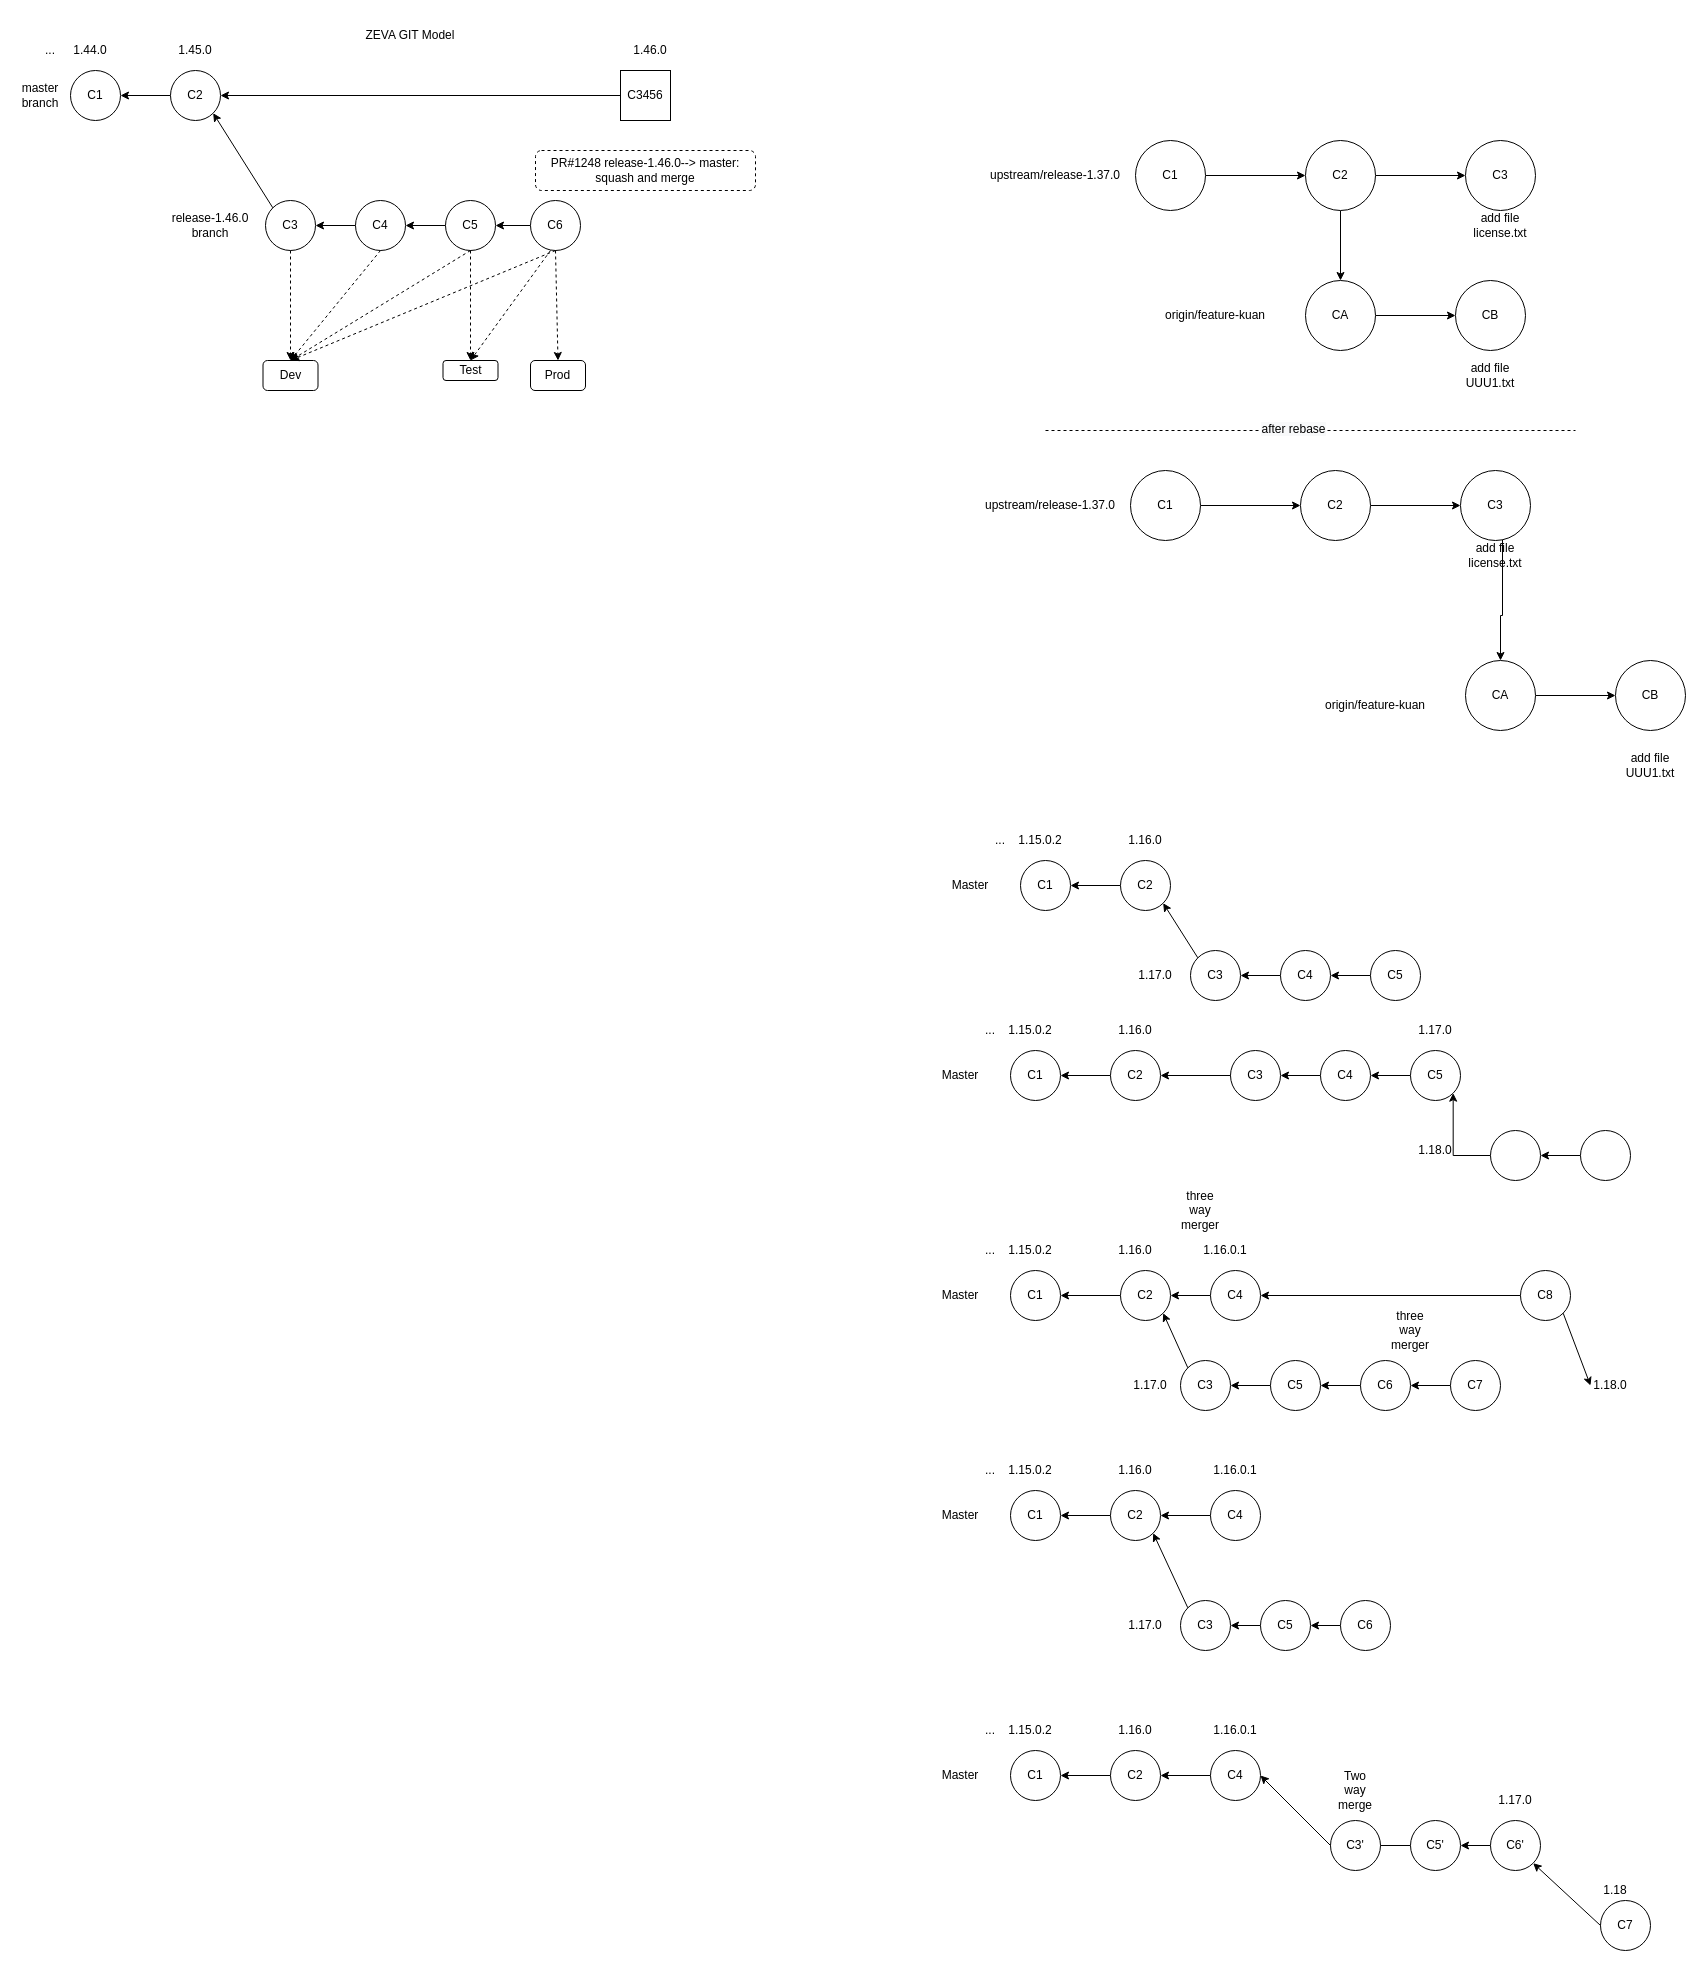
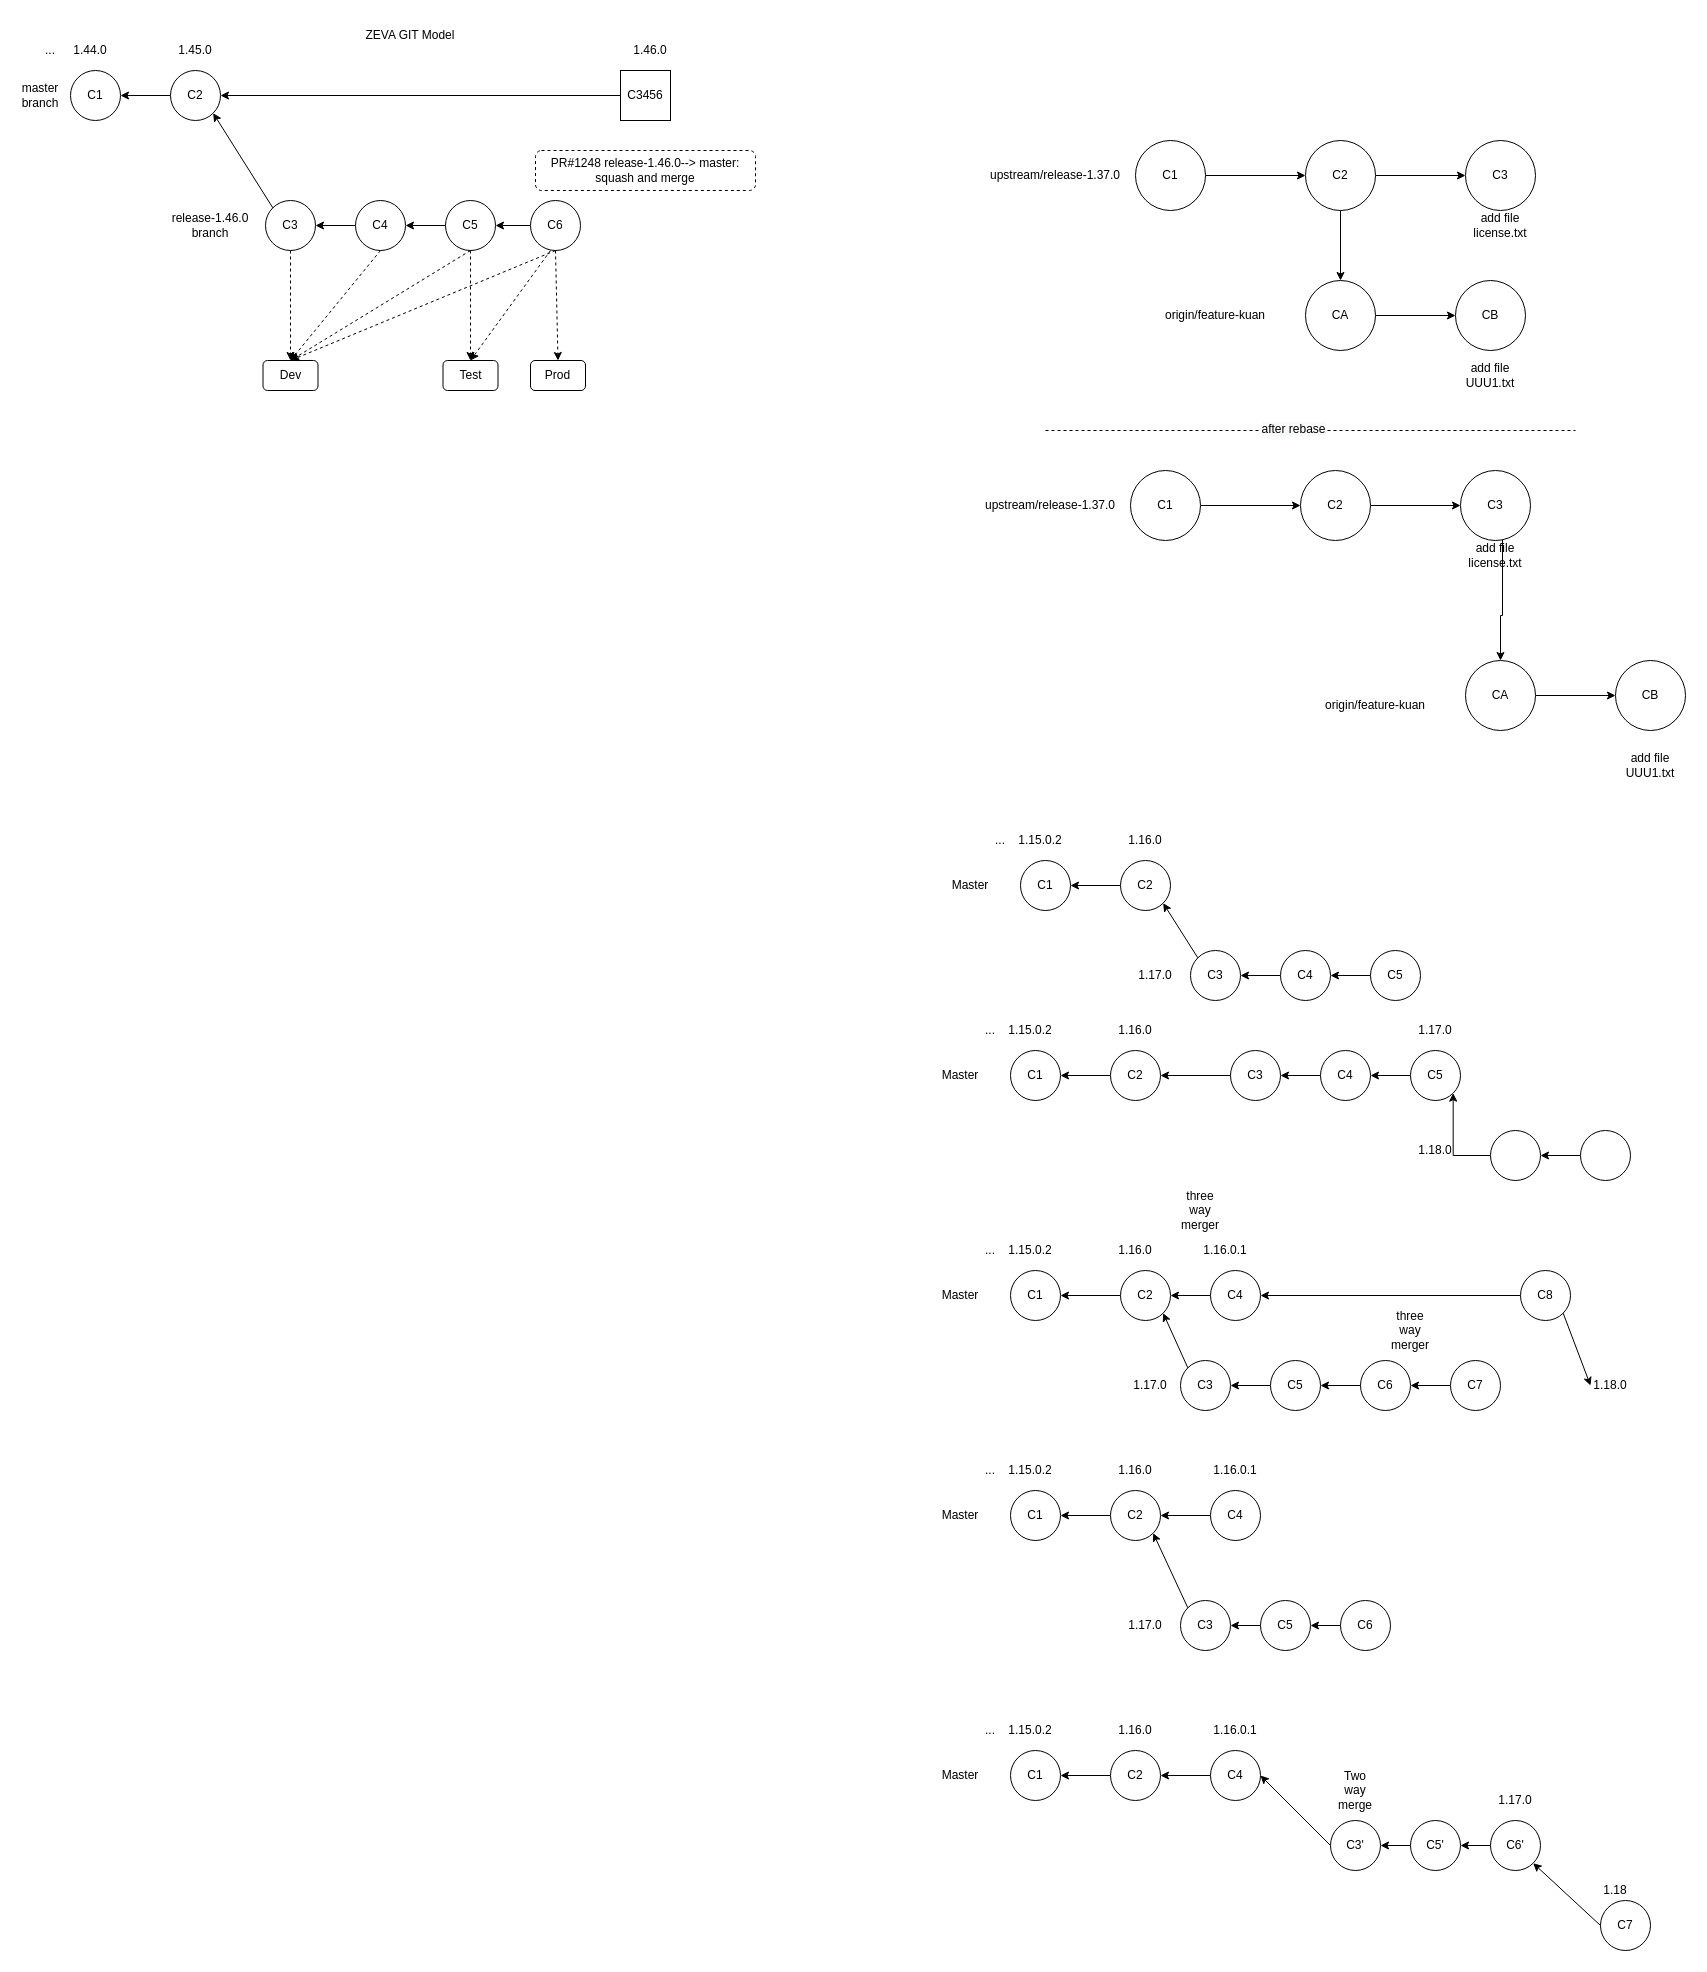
node "Test": size 55x20 -> 55x30
edge "C3'" -- "C5'": arrowhead none -> classic
